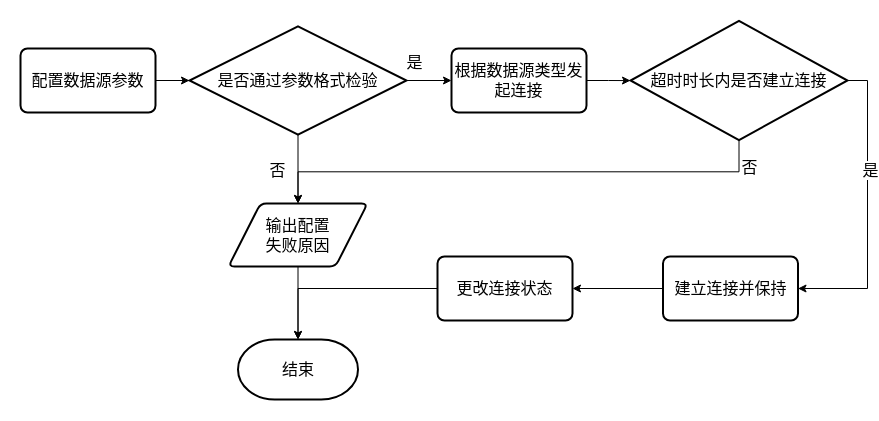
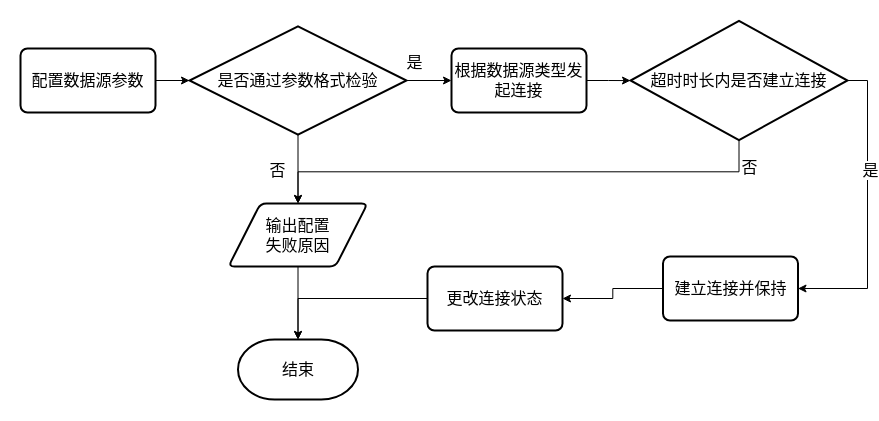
node "更改连接状态": moved (505, 289) -> (495, 299)
